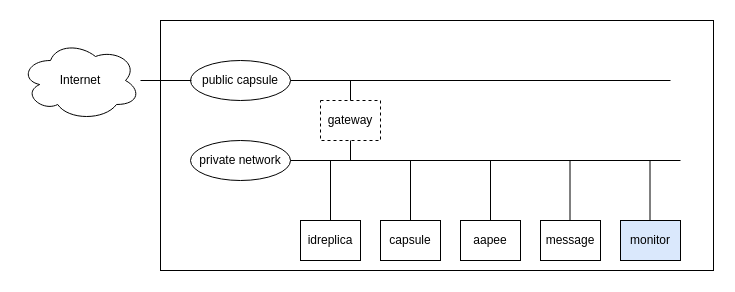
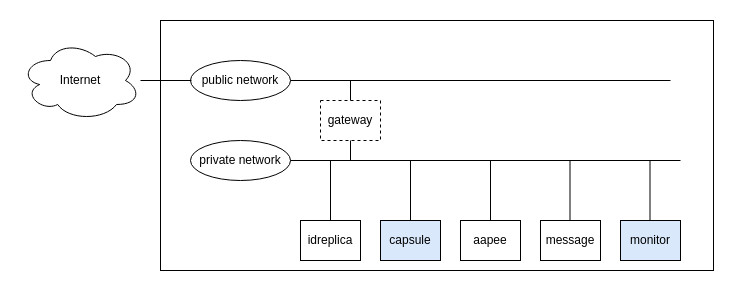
node "public capsule": label "public capsule" -> "public network"
node "capsule": fillcolor #ffffff -> #dae8fc
